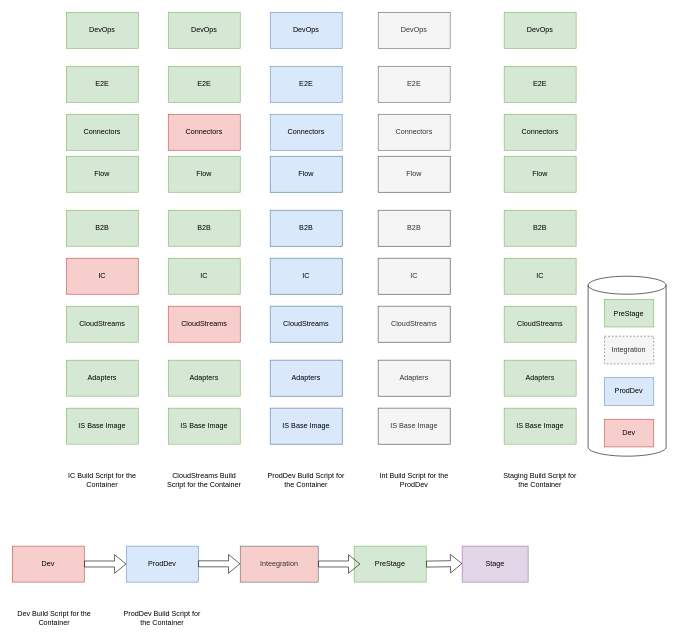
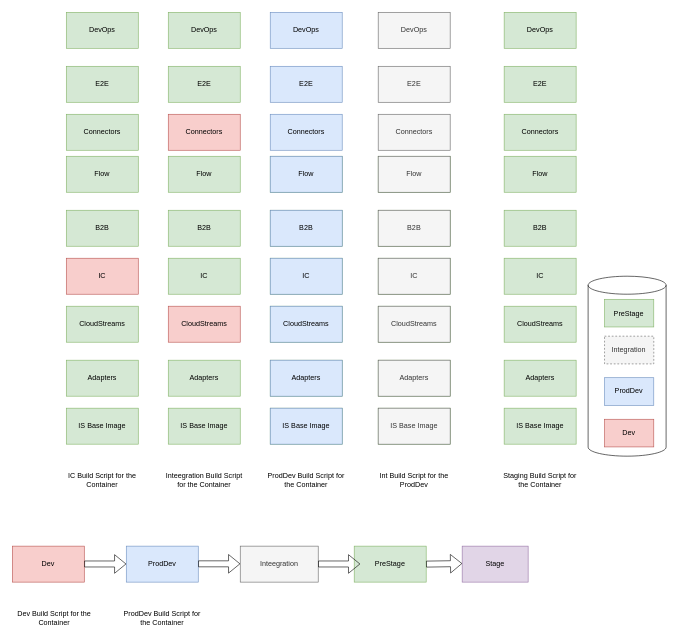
node "CloudStreams Build Script for the Container": label "CloudStreams Build Script for the Container" -> "Inteegration Build Script for the Container"
node "Inteegration": fillcolor #f8cecc -> #f5f5f5
